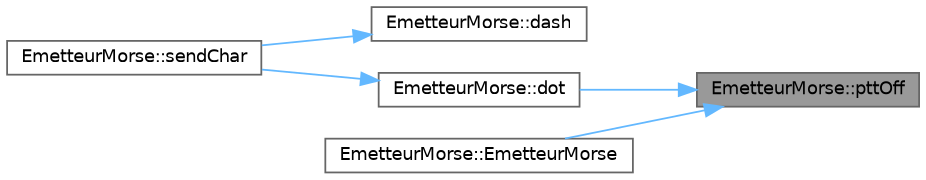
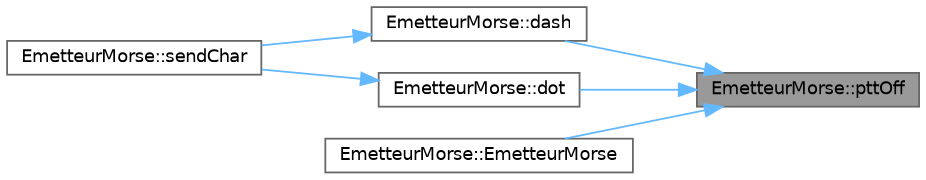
edge "EmetteurMorse::dash" -> "EmetteurMorse::pttOff": added
